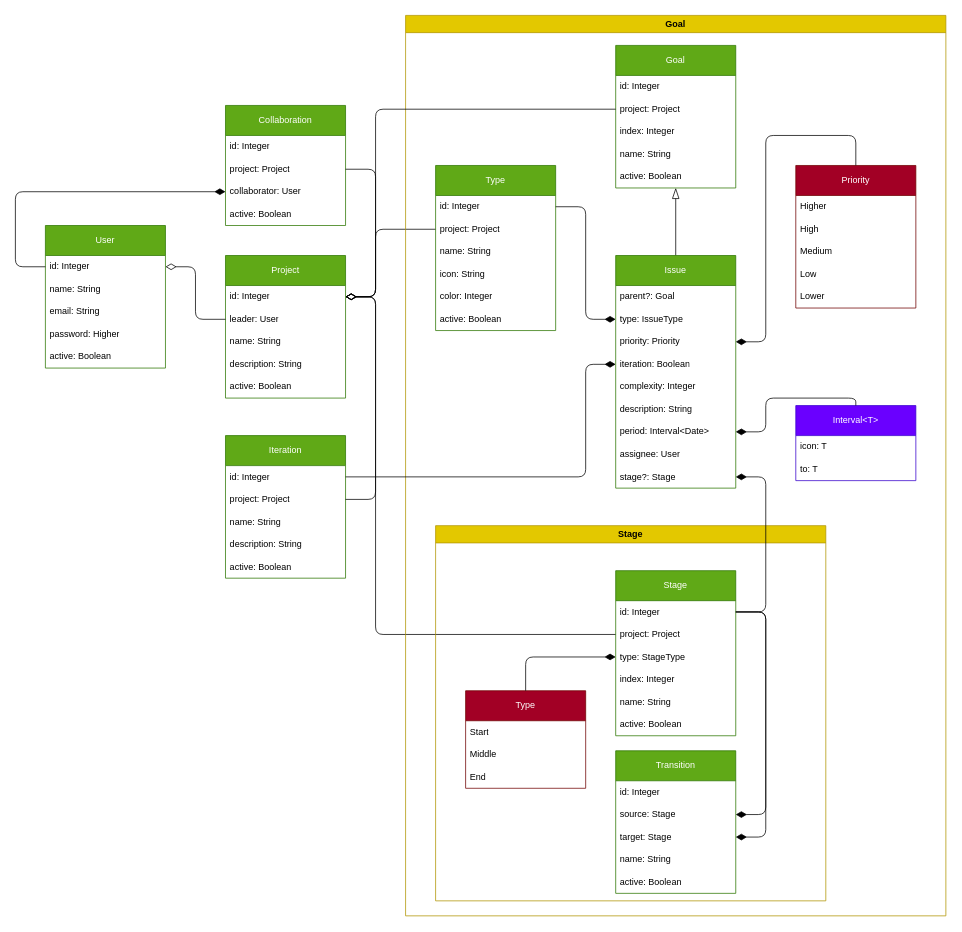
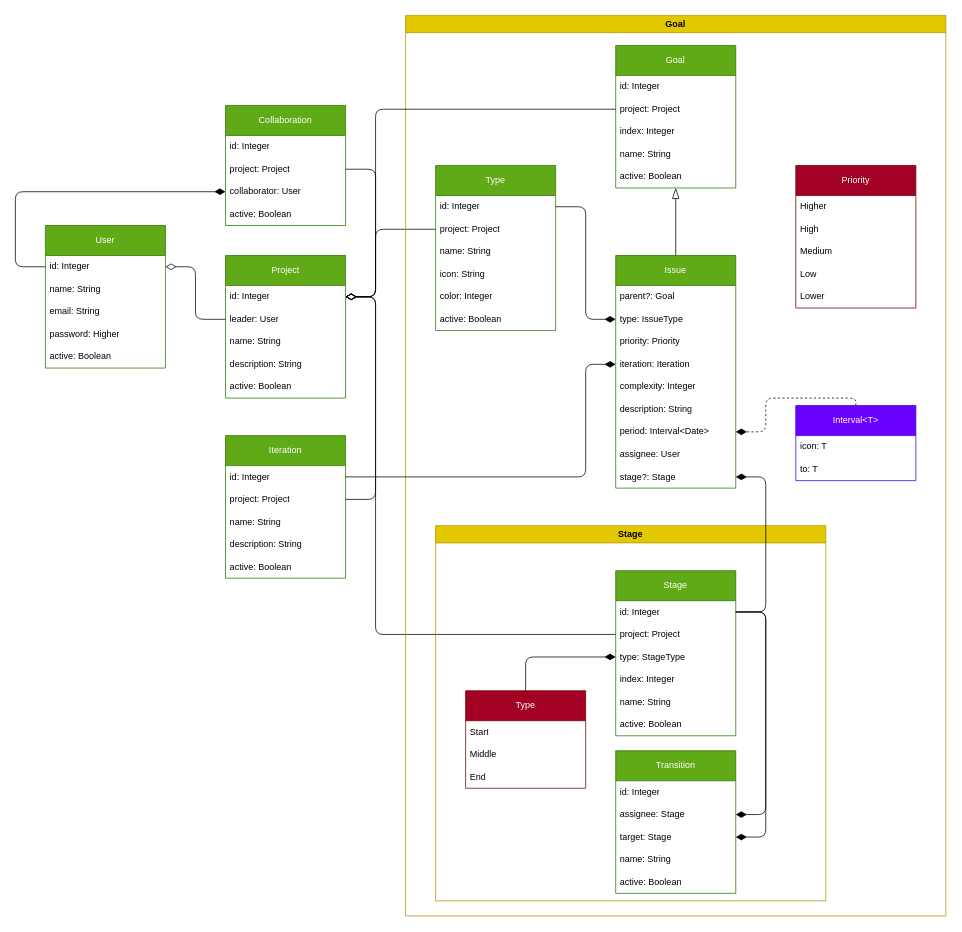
edge "Priority" -> "priority: Priority": removed
node "iteration: Boolean": label "iteration: Boolean" -> "iteration: Iteration"
edge "Interval<T>" -> "period: Interval<Date>": style solid -> dashed
node "source: Stage": label "source: Stage" -> "assignee: Stage"
